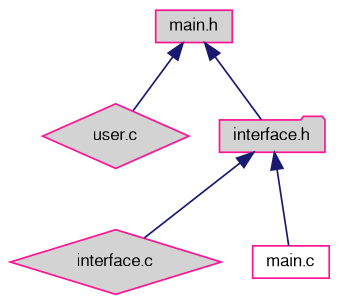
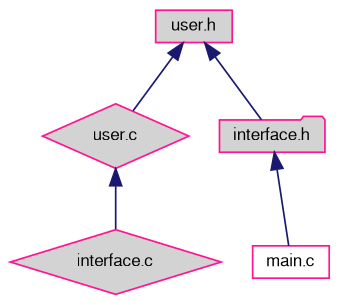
node "main.h": label "main.h" -> "user.h"
edge "interface.c" -> "interface.h": now "interface.c" -> "user.c"
